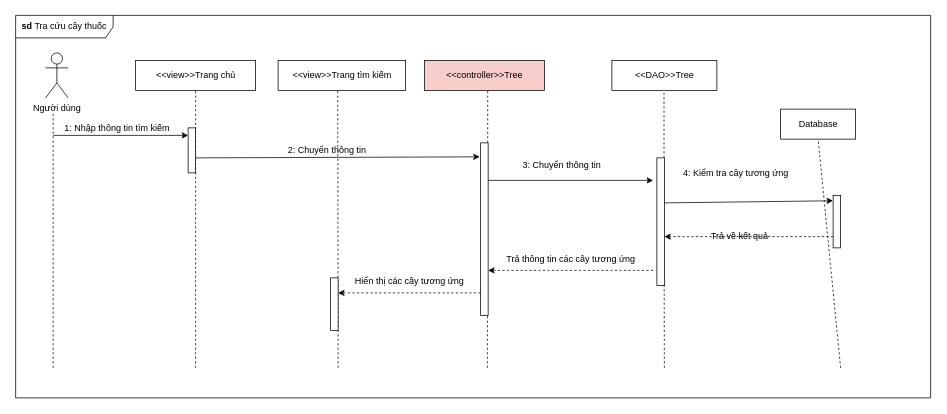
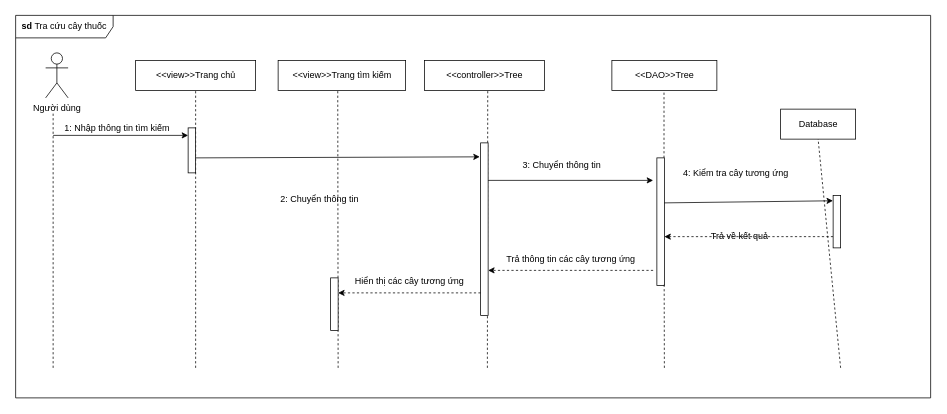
node "<<controller>>Tree": fillcolor #f8cecc -> #ffffff
node "2: Chuyển thông tin": moved (327, 150) -> (319, 199)
